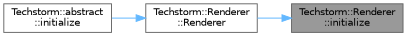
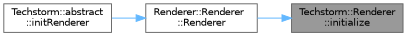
node "Techstorm::abstract ::initialize": label "Techstorm::abstract ::initialize" -> "Techstorm::abstract ::initRenderer"
node "Techstorm::Renderer ::Renderer": label "Techstorm::Renderer ::Renderer" -> "Renderer::Renderer ::Renderer"
